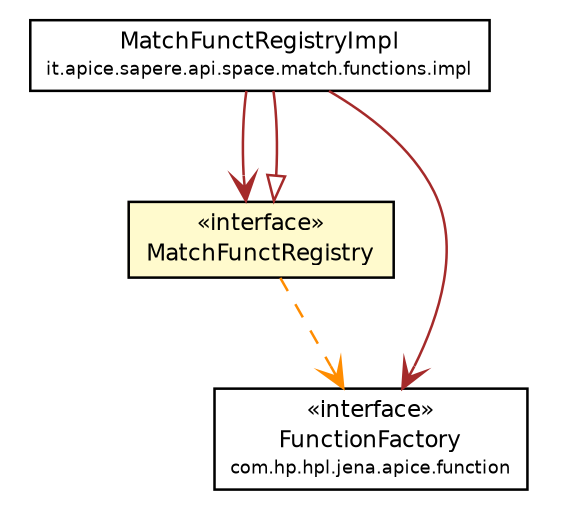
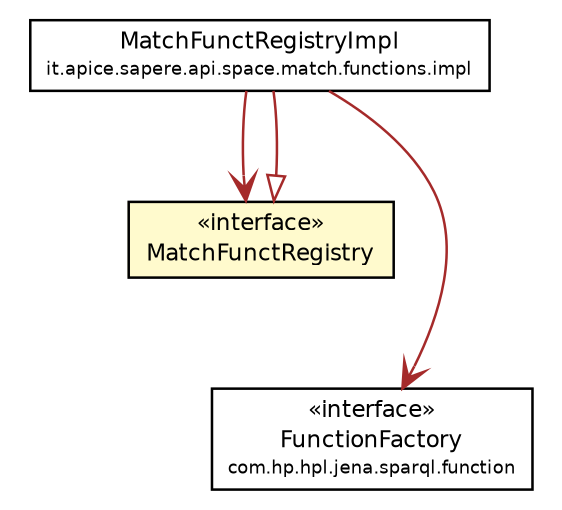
edge "MatchFunctRegistry" -> "FunctionFactory": removed
node "FunctionFactory": text "com.hp.hpl.jena.apice.function" -> "com.hp.hpl.jena.sparql.function"
